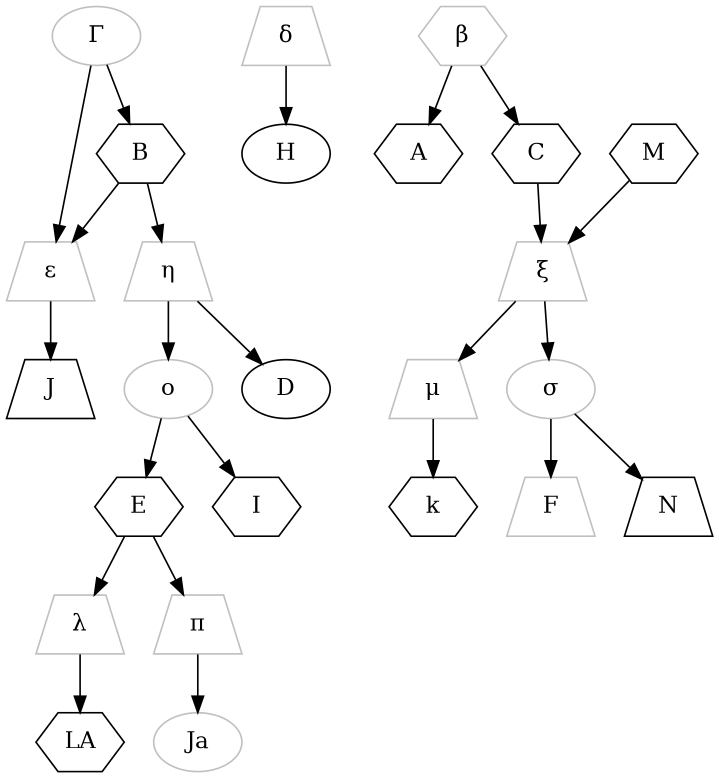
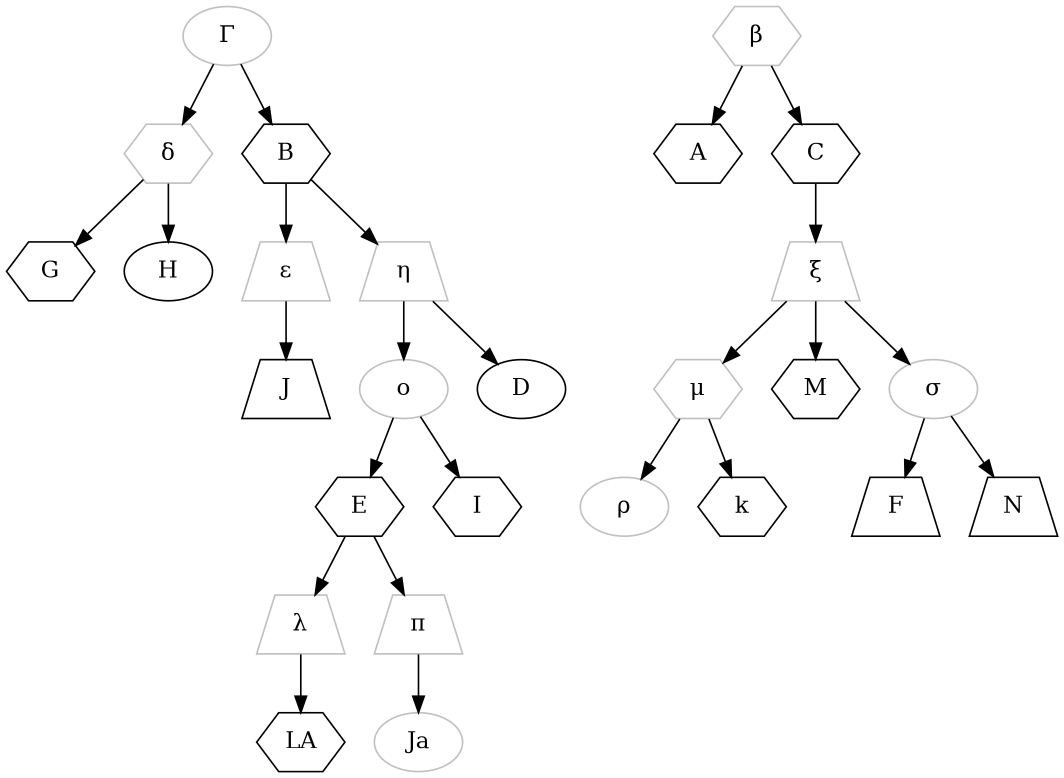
node "δ": shape trapezium -> hexagon
edge "Γ" -> "ε": now "Γ" -> "δ"
edge "M" -> "ξ": reversed
node "G": added
node "μ": shape trapezium -> hexagon
node "F": color grey -> black
node "ρ": added
